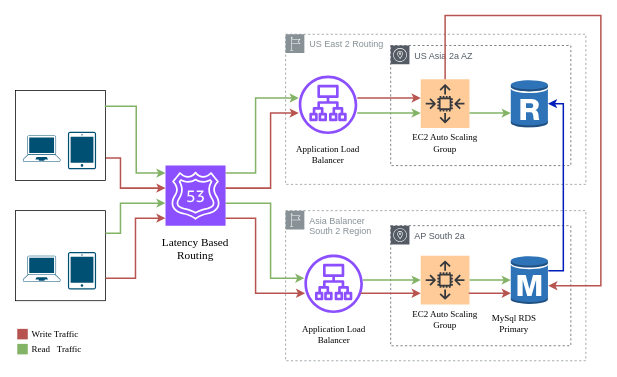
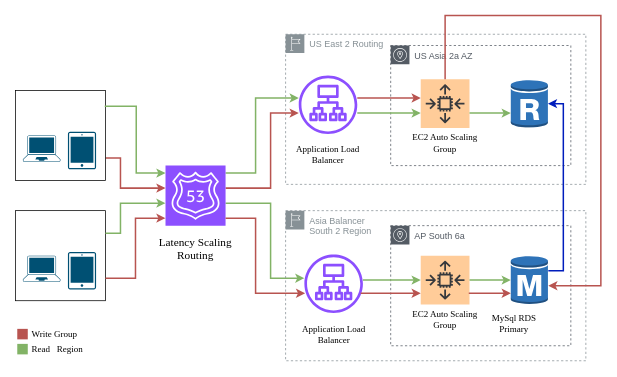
node "AP South 2a": label "AP South 2a" -> "AP South 6a"
node "Latency Based Routing": label "Latency Based Routing" -> "Latency Scaling Routing"
node "Write Traffic": label "Write Traffic" -> "Write Group"
node "Read Traffic": label "Read Traffic" -> "Read Region"
